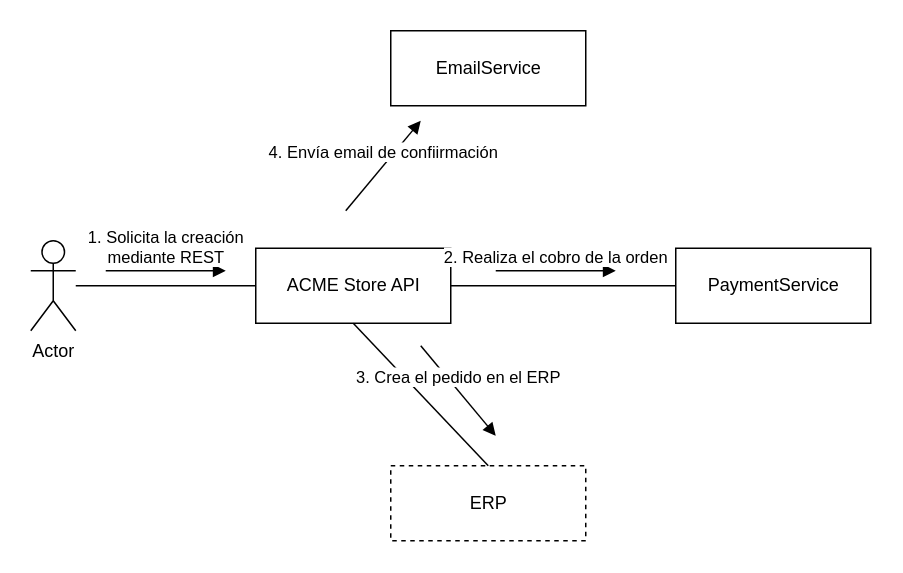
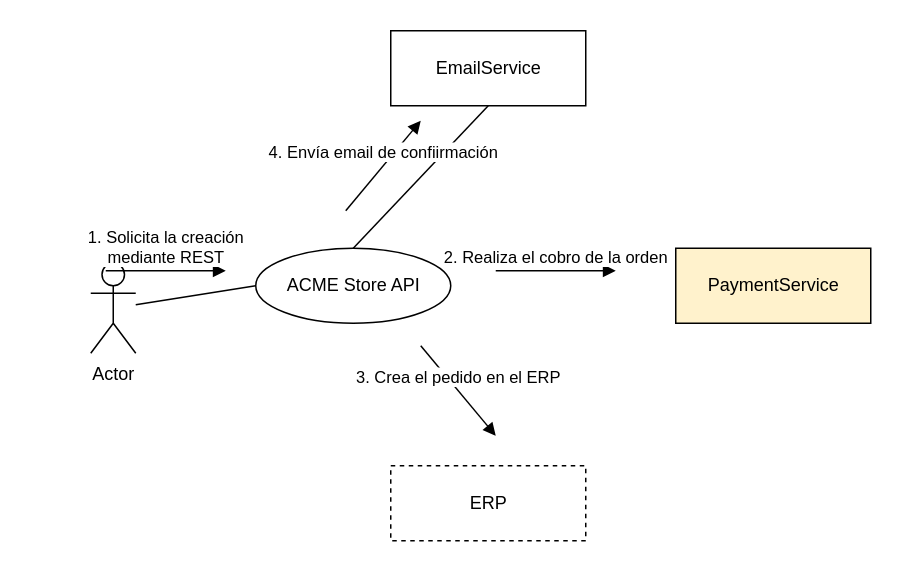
edge "EmailService" -- "ACME Store API": added
node "Actor": moved (53, 286) -> (113, 308)
node "ACME Store API": shape rectangle -> ellipse
edge "ACME Store API" -- "PaymentService": removed
node "PaymentService": fillcolor #ffffff -> #fff2cc
edge "ACME Store API" -- "ERP": removed
